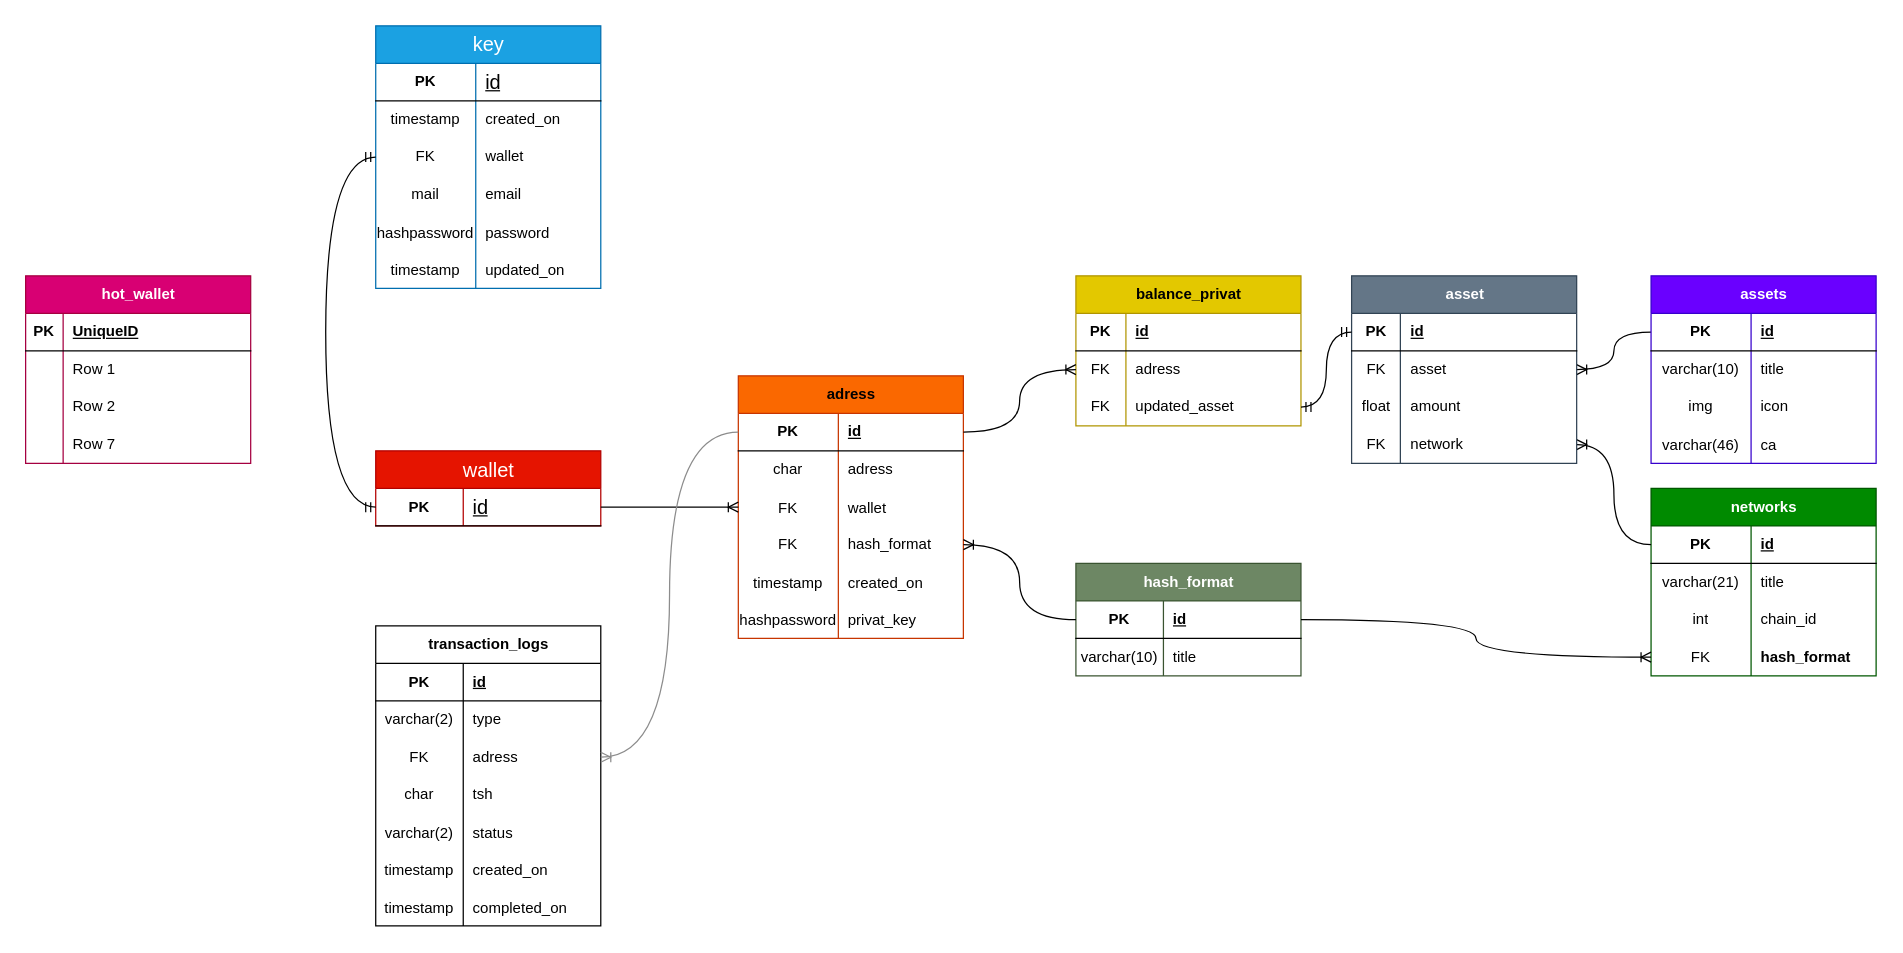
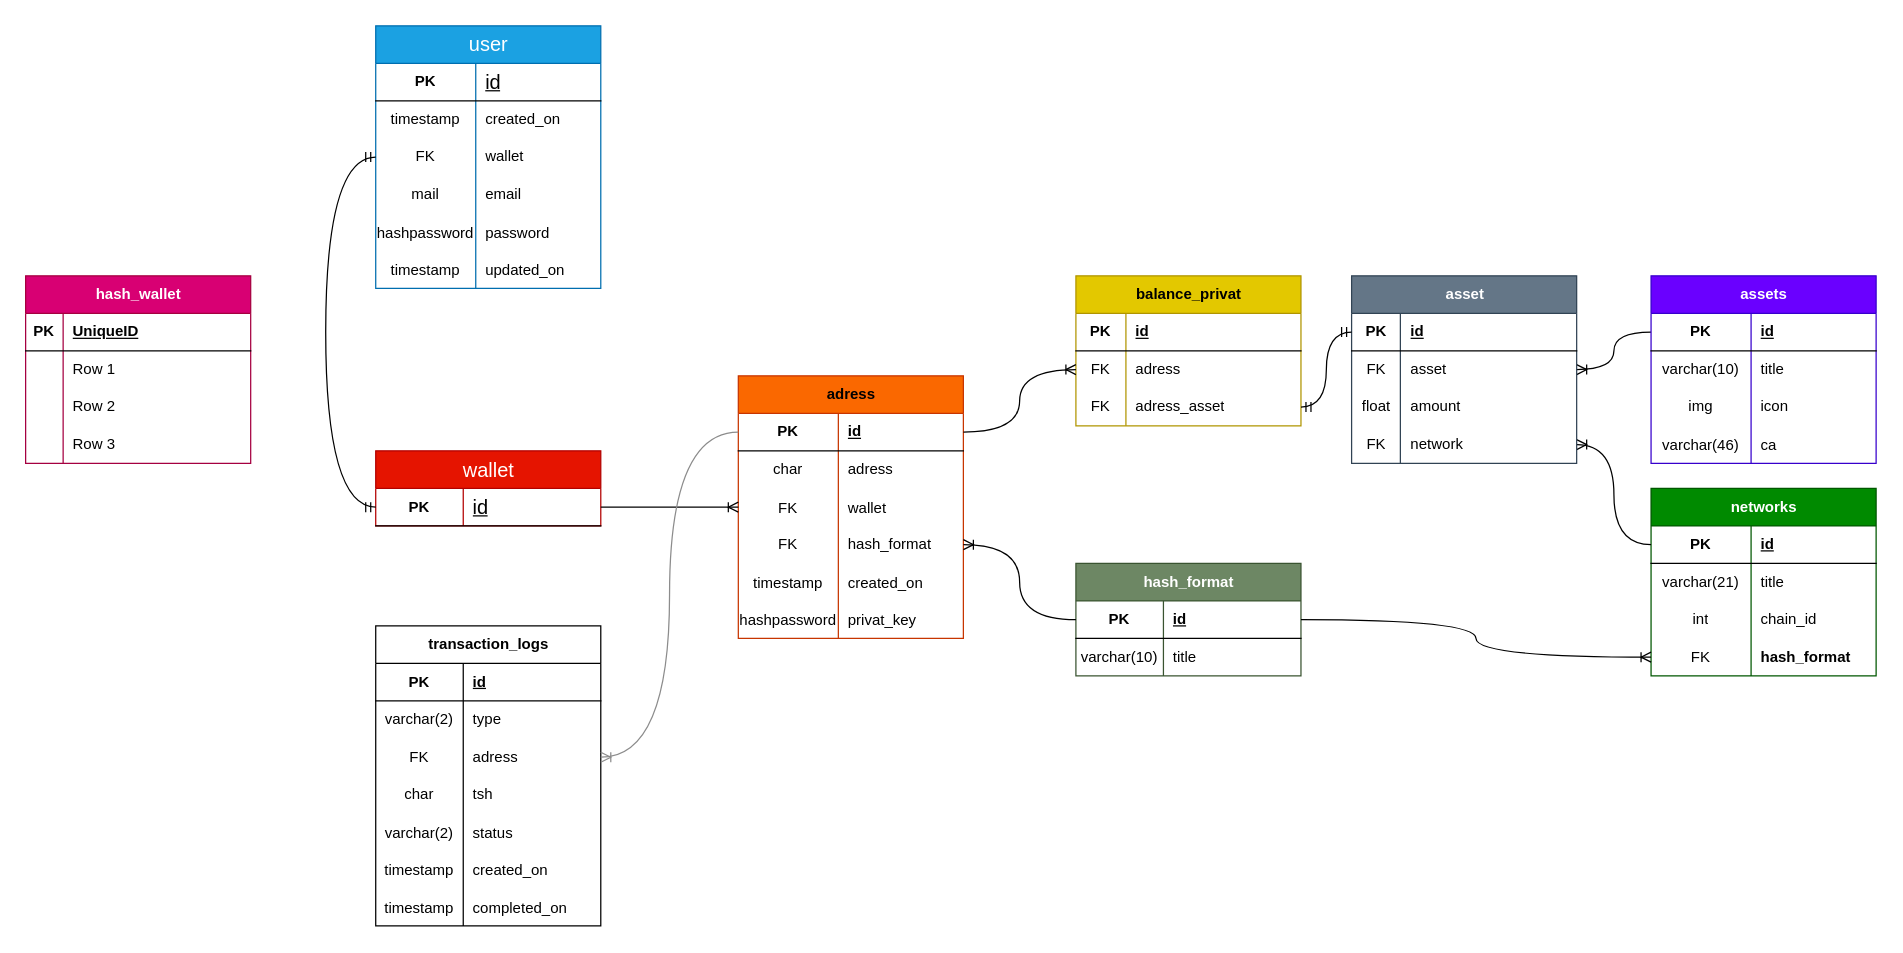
node "key": label "key" -> "user"
node "hot_wallet": label "hot_wallet" -> "hash_wallet"
node "updated_asset": label "updated_asset" -> "adress_asset"
node "Row 7": label "Row 7" -> "Row 3"
